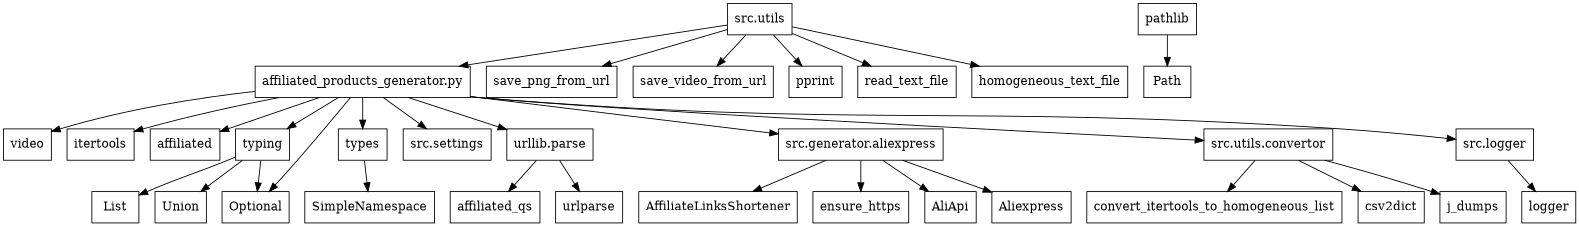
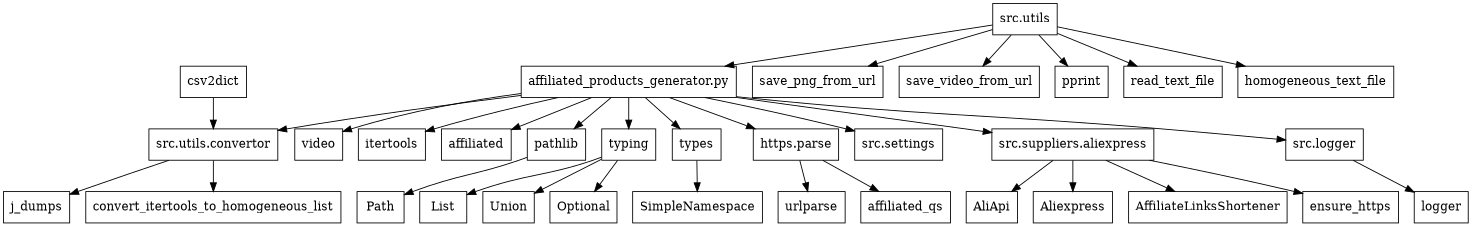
edge "affiliated_products_generator.py" -> "Optional": now "affiliated_products_generator.py" -> "pathlib"
node "urllib.parse": label "urllib.parse" -> "https.parse"
node "src.generator.aliexpress": label "src.generator.aliexpress" -> "src.suppliers.aliexpress"
edge "src.utils.convertor" -> "csv2dict": reversed
